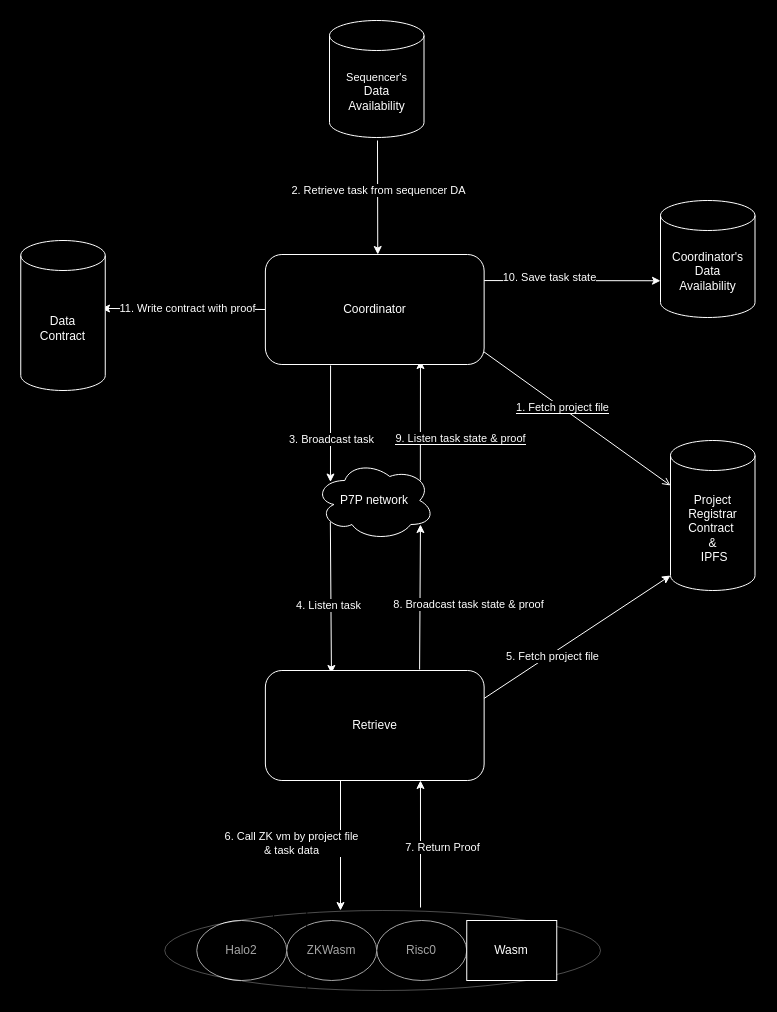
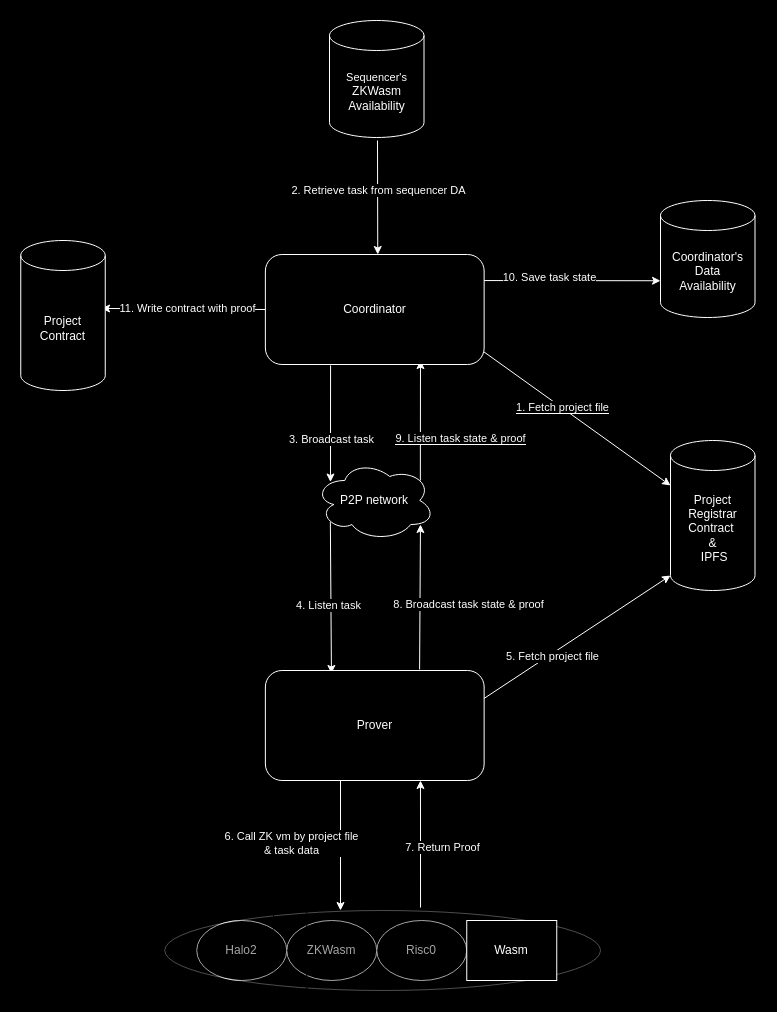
node "Sequencer's Data Availability": label "Sequencer's Data Availability" -> "Sequencer's ZKWasm Availability"
node "Data Contract": label "Data Contract" -> "Project Contract"
edge "Coordinator" -> "Project Registrar Contract & IPFS": arrowhead open -> classic
node "P7P network": label "P7P network" -> "P2P network"
node "Retrieve": label "Retrieve" -> "Prover"
